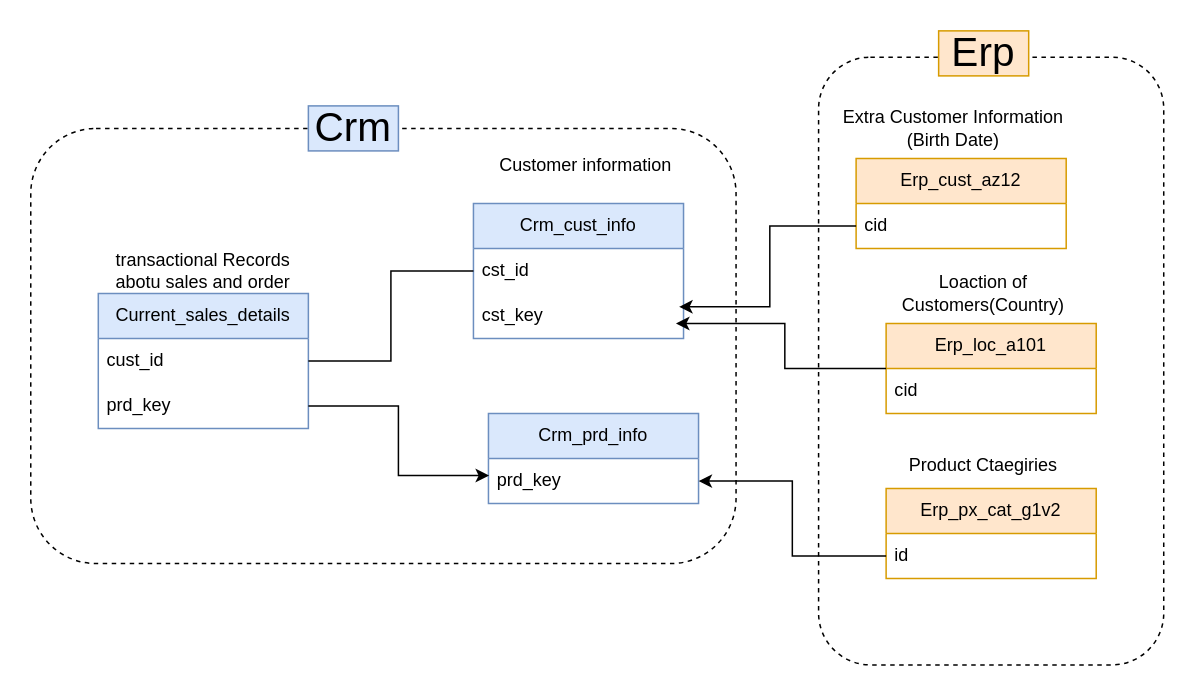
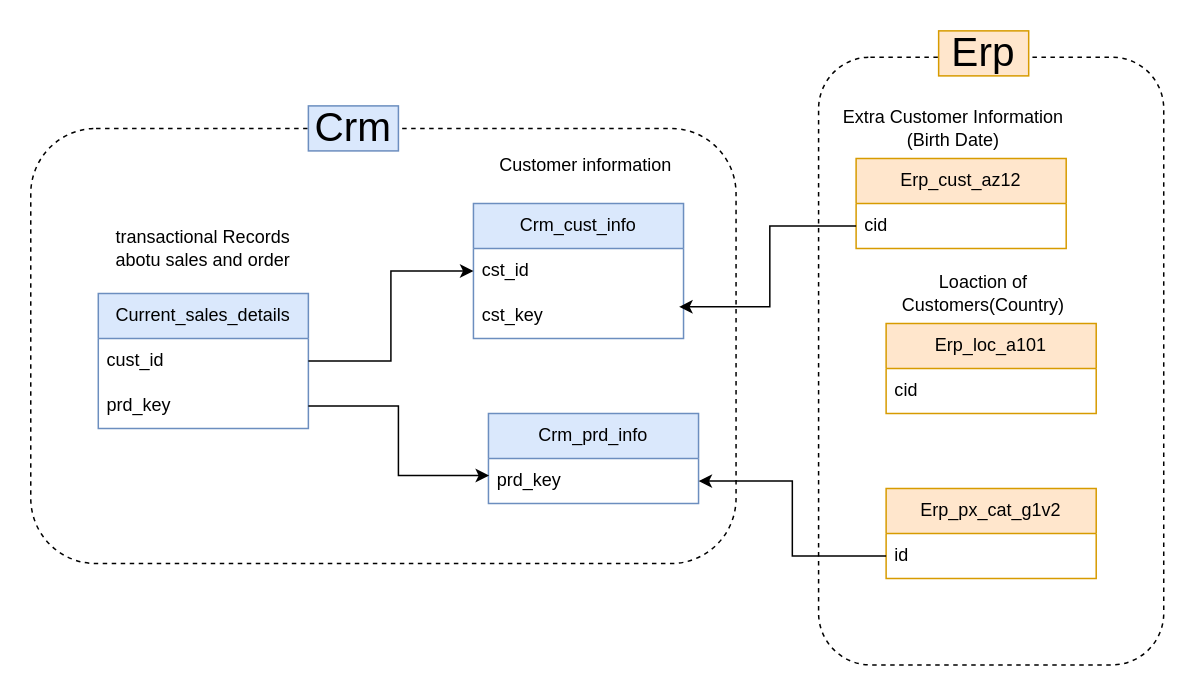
node "transactional Records abotu sales and order": moved (203, 271) -> (203, 248)
edge "cst_id" -- "cust_id": arrowhead none -> classic
edge "Erp_loc_a101" -> "cst_key": removed
node "Product Ctaegiries": removed
